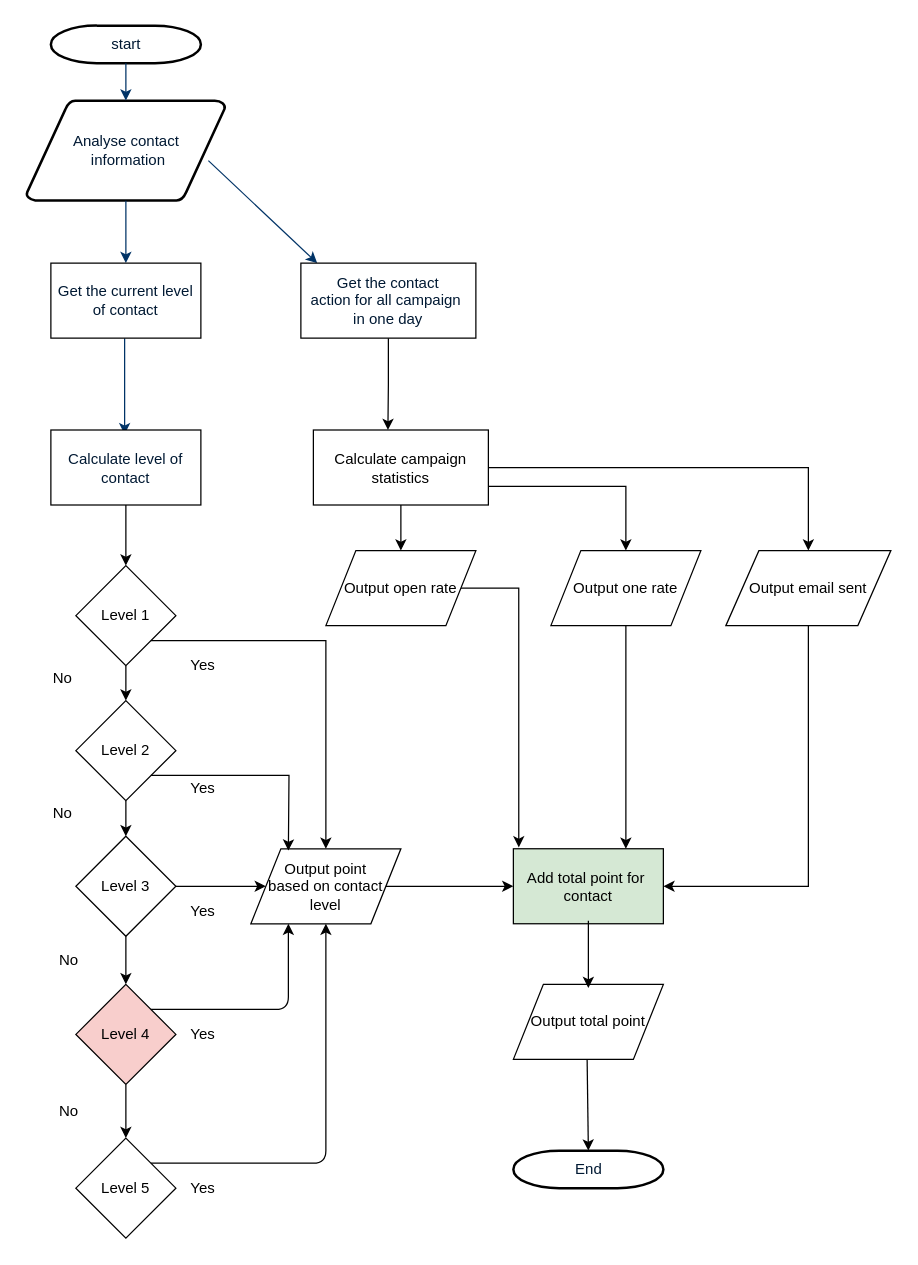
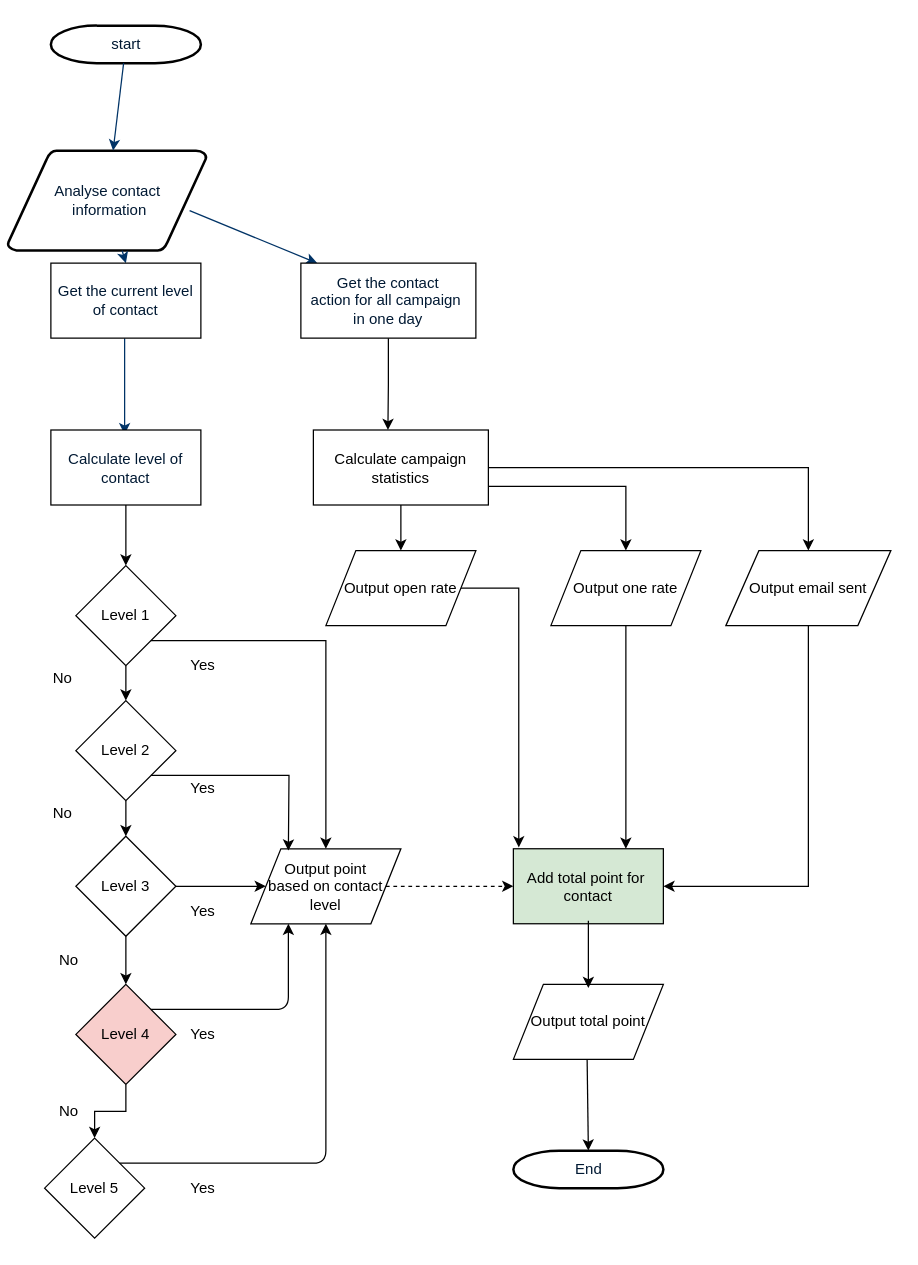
node "Analyse contact information": moved (126, 151) -> (107, 201)
edge "Output point based on contact level" -> "Add total point for contact": style solid -> dashed
node "Level 5": moved (126, 1188) -> (94, 1188)
